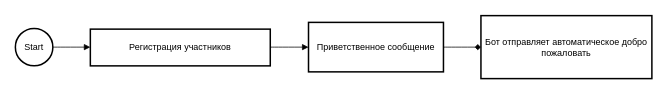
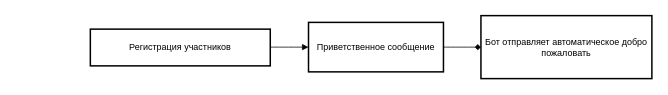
node "Start": removed
edge "Start" -> "Регистрация участников": removed
